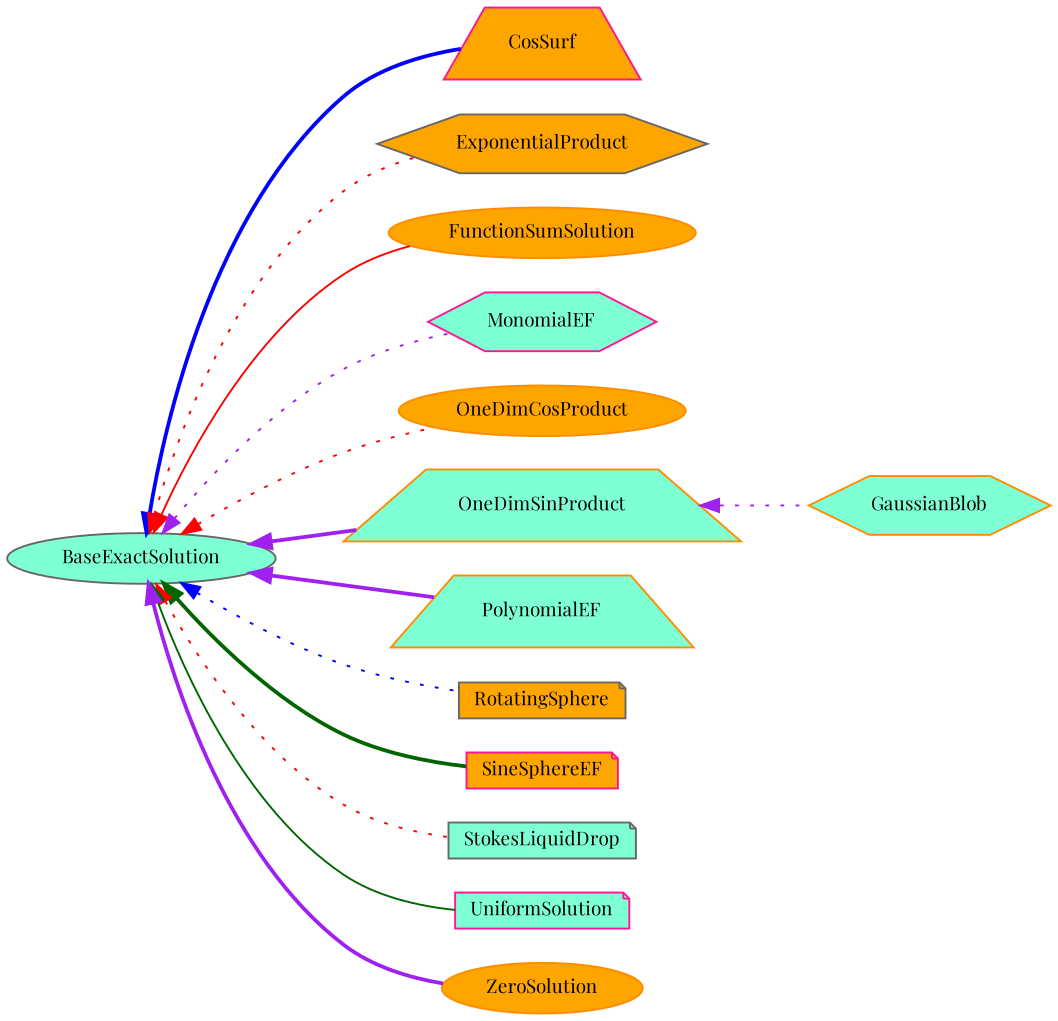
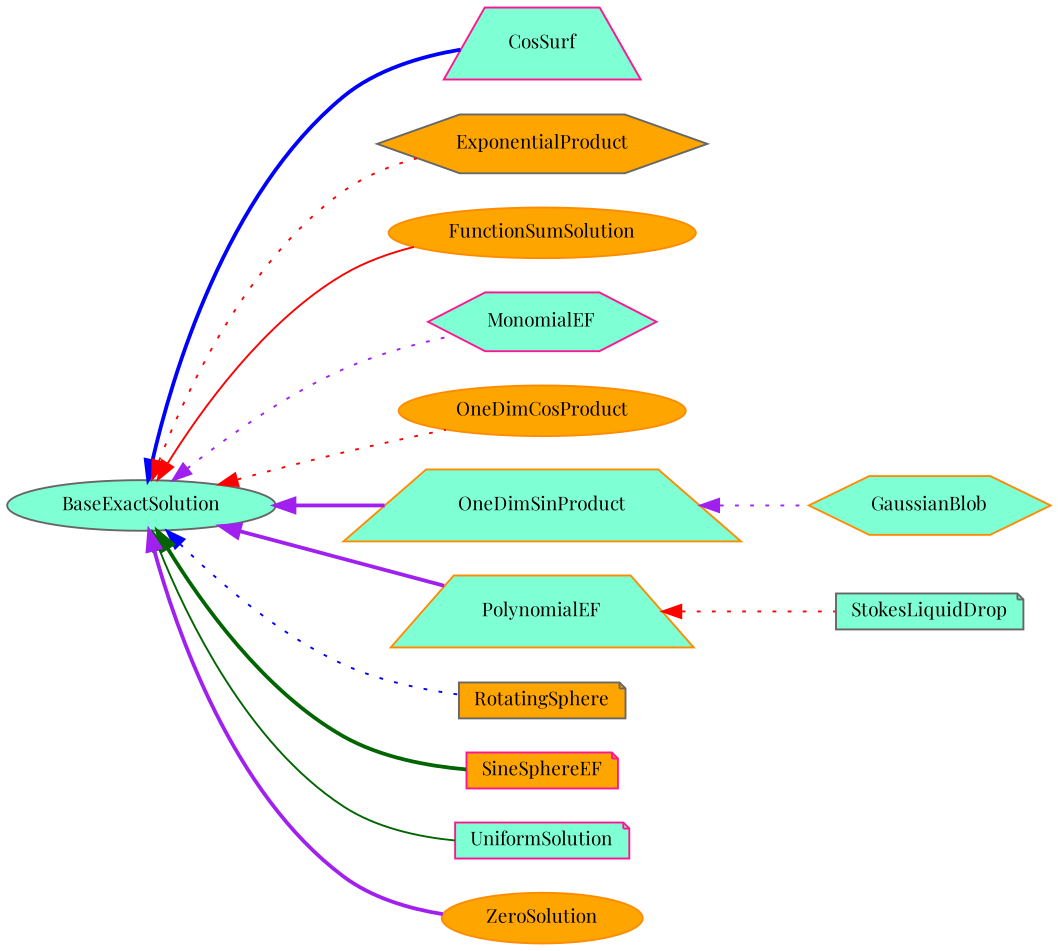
node "CosSurf": fillcolor orange -> aquamarine
edge "StokesLiquidDrop" -> "BaseExactSolution": now "StokesLiquidDrop" -> "PolynomialEF"
